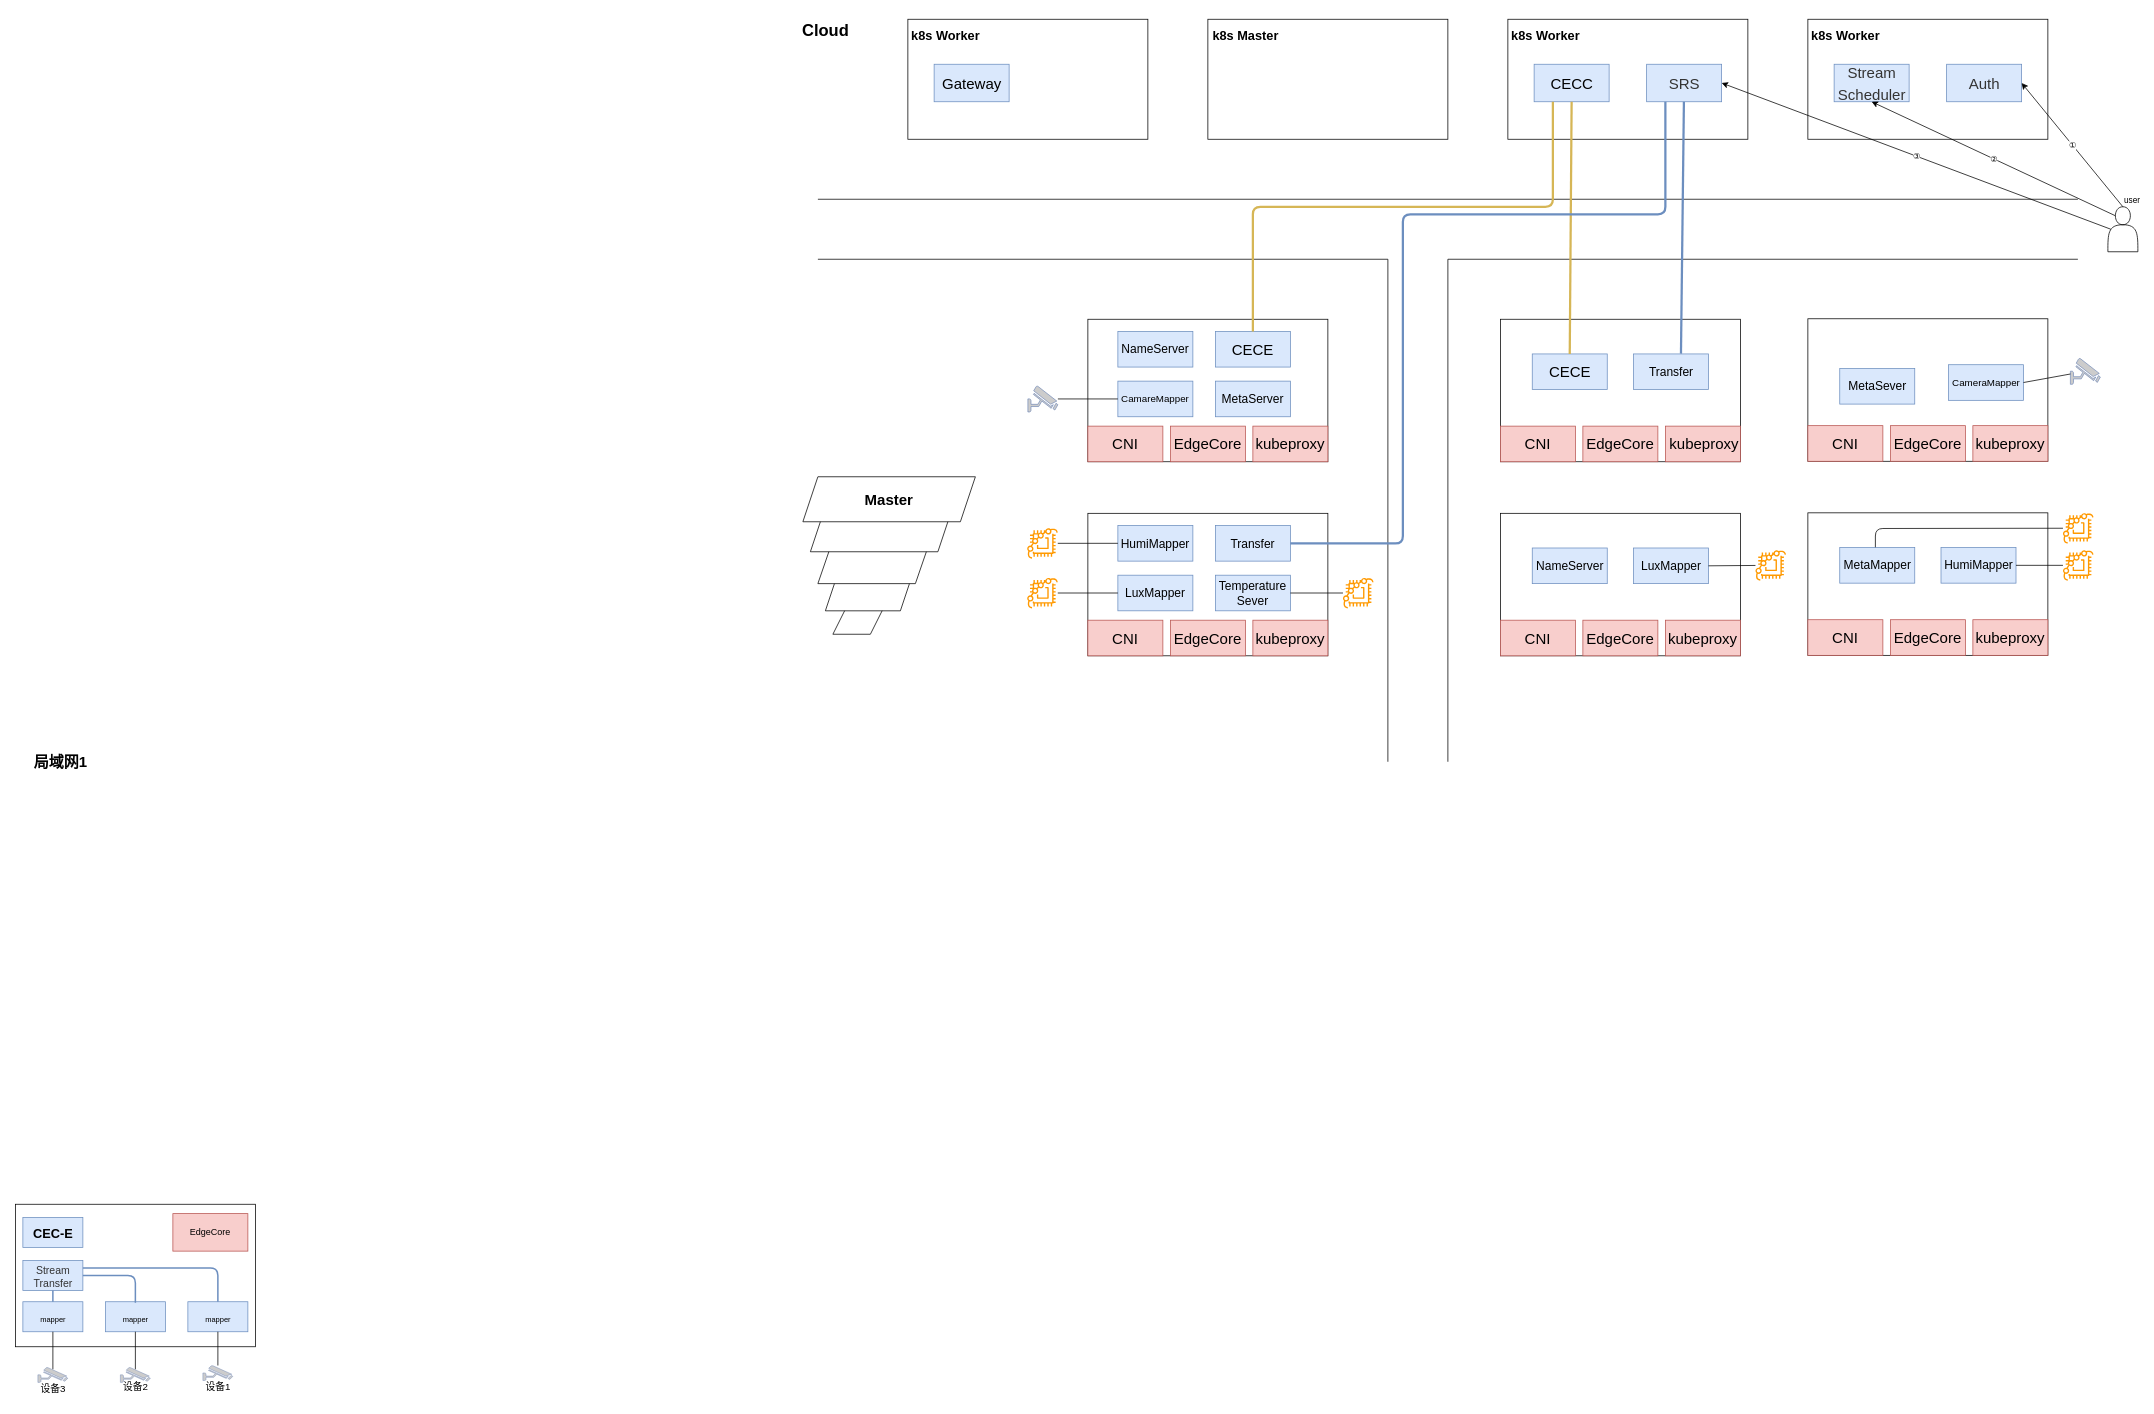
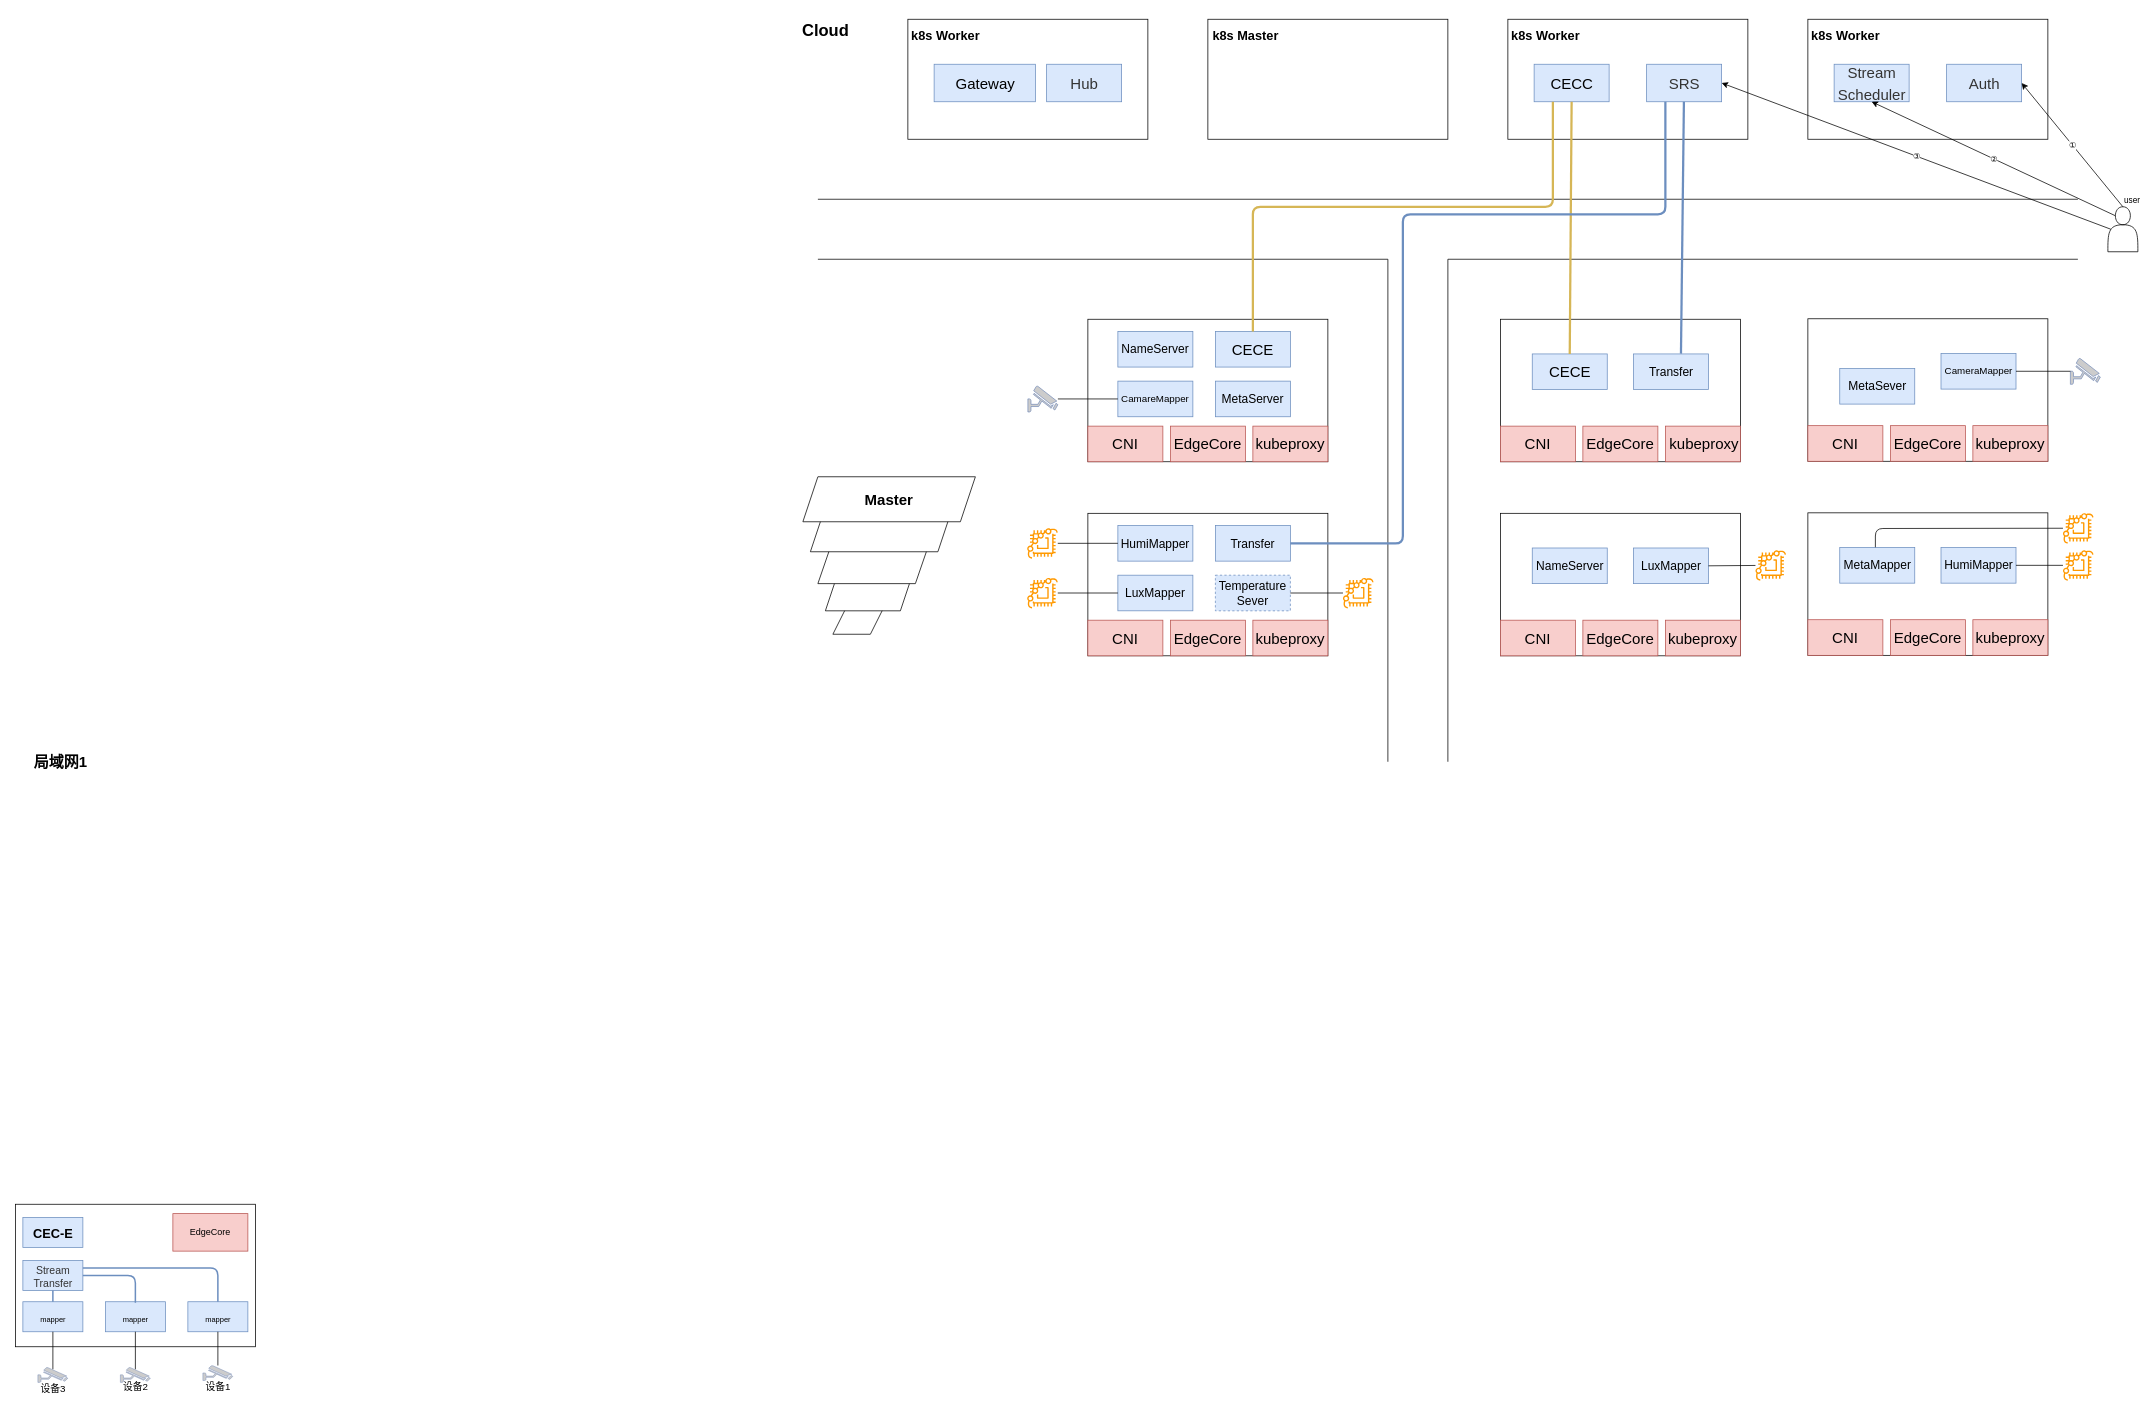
node "Gateway": size 75x38 -> 101x38
node "Hub": added
node "CameraMapper": moved (1986, 382) -> (1979, 371)
node "Temperature Sever": style solid -> dashed
